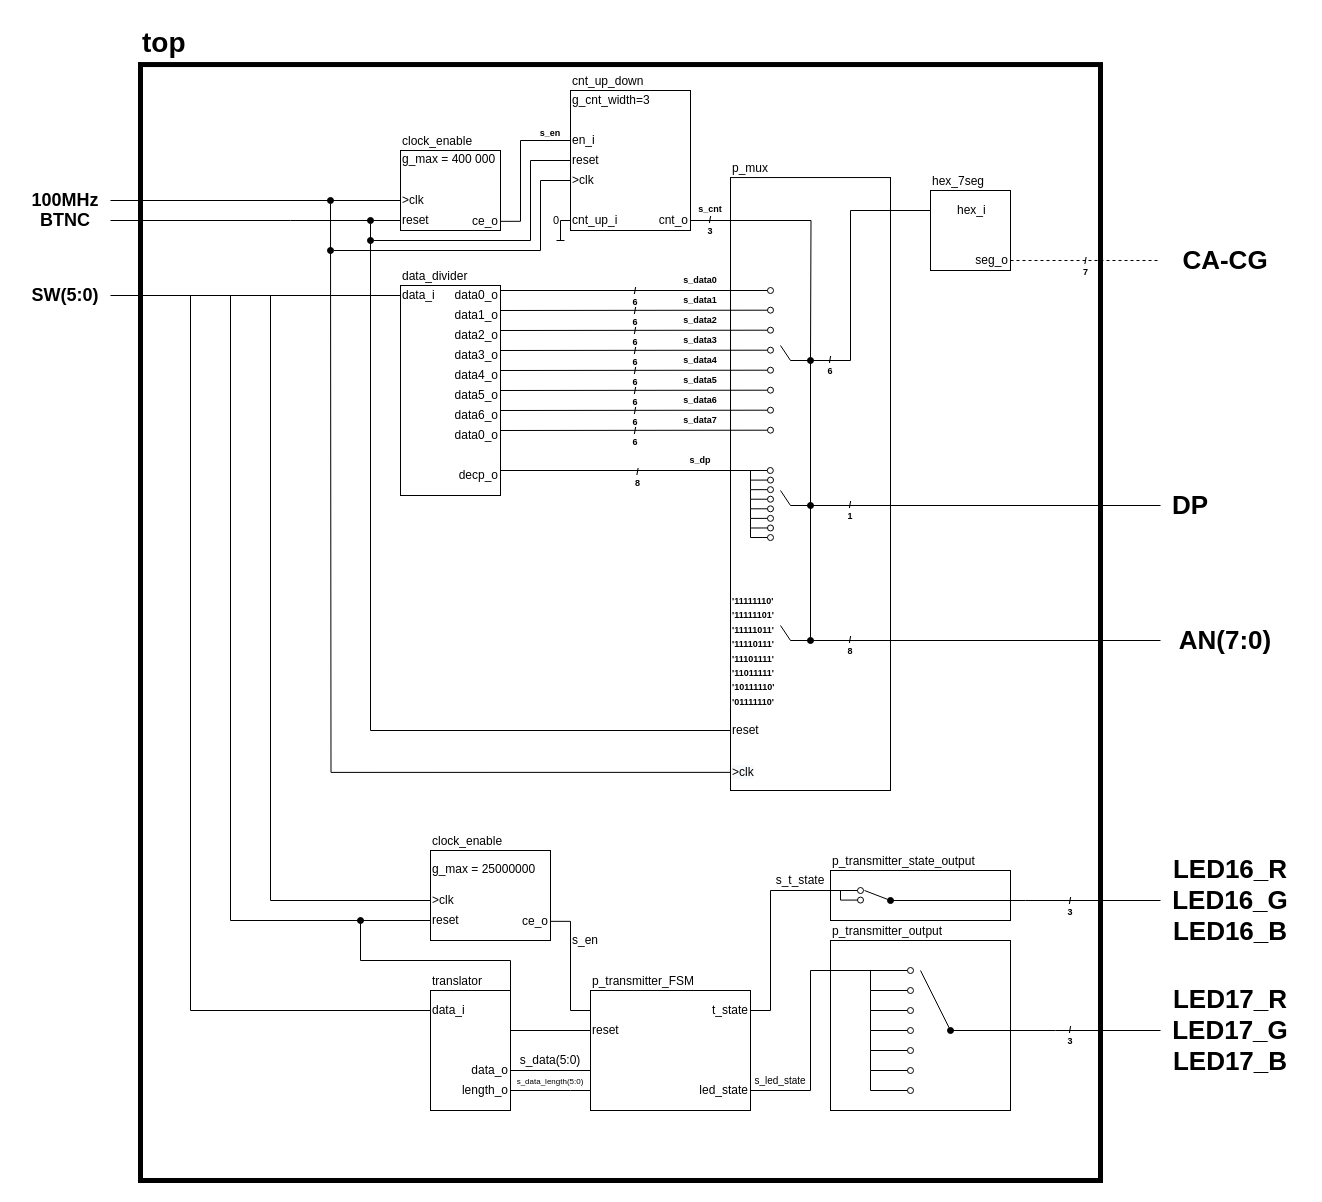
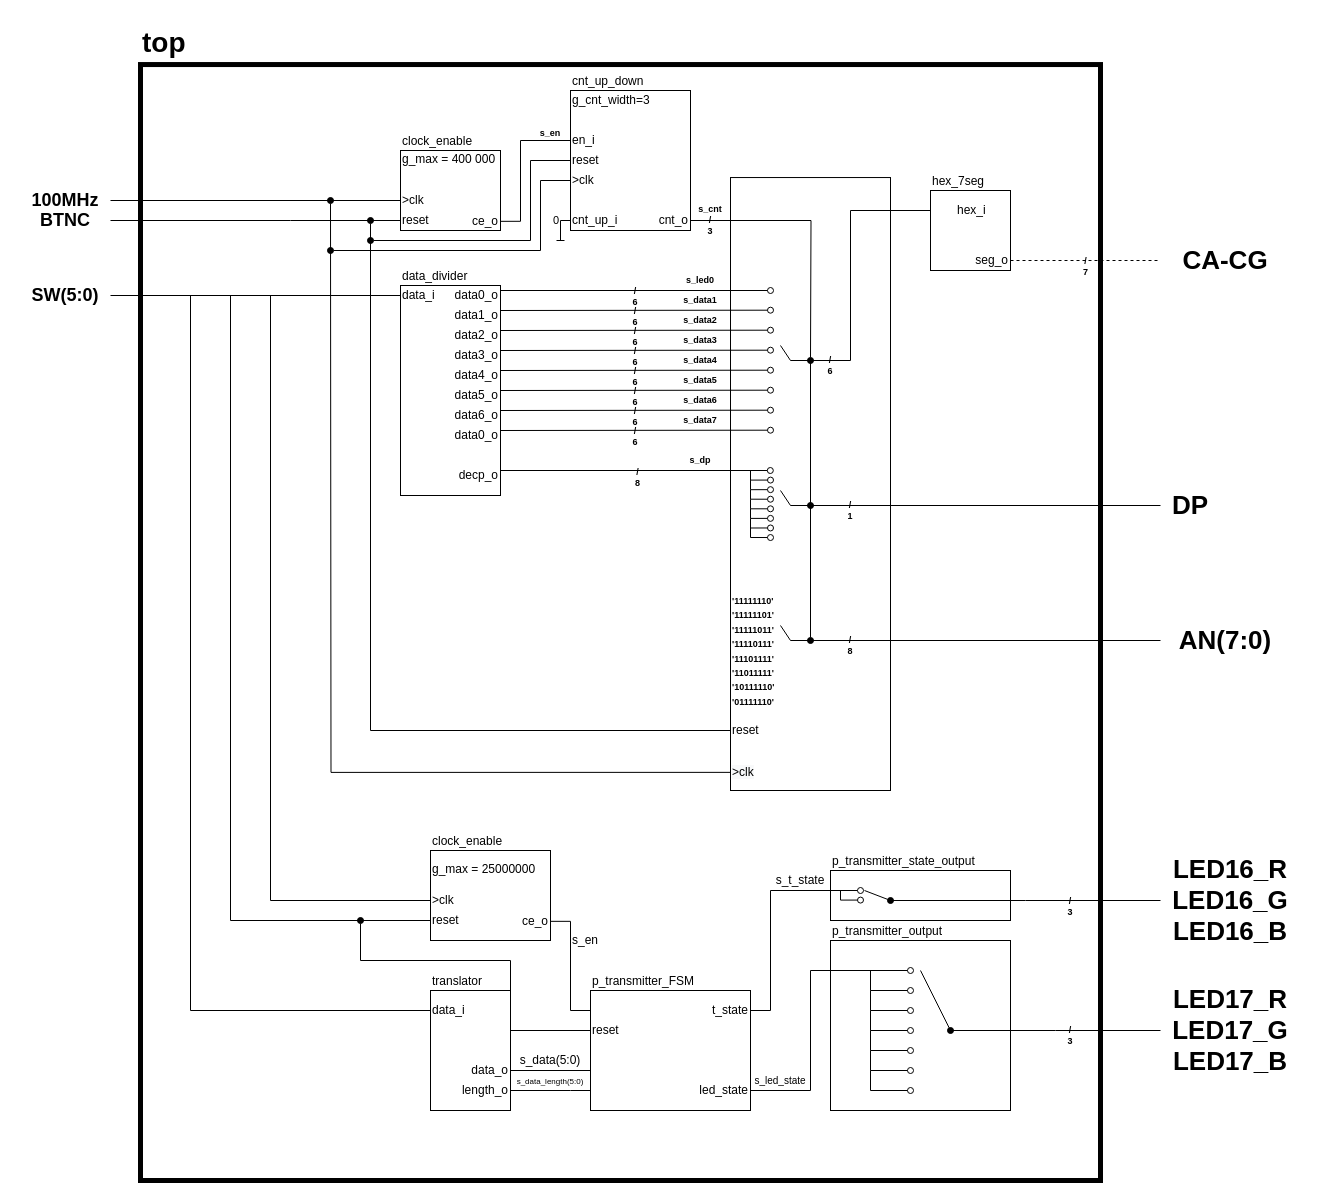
node "p_mux": removed
node "s_data0": label "s_data0" -> "s_led0"
